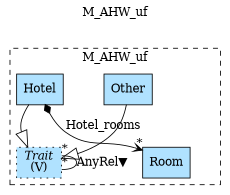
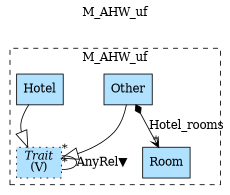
edge "Hotel" -- "Room": now "Other" -- "Room"
